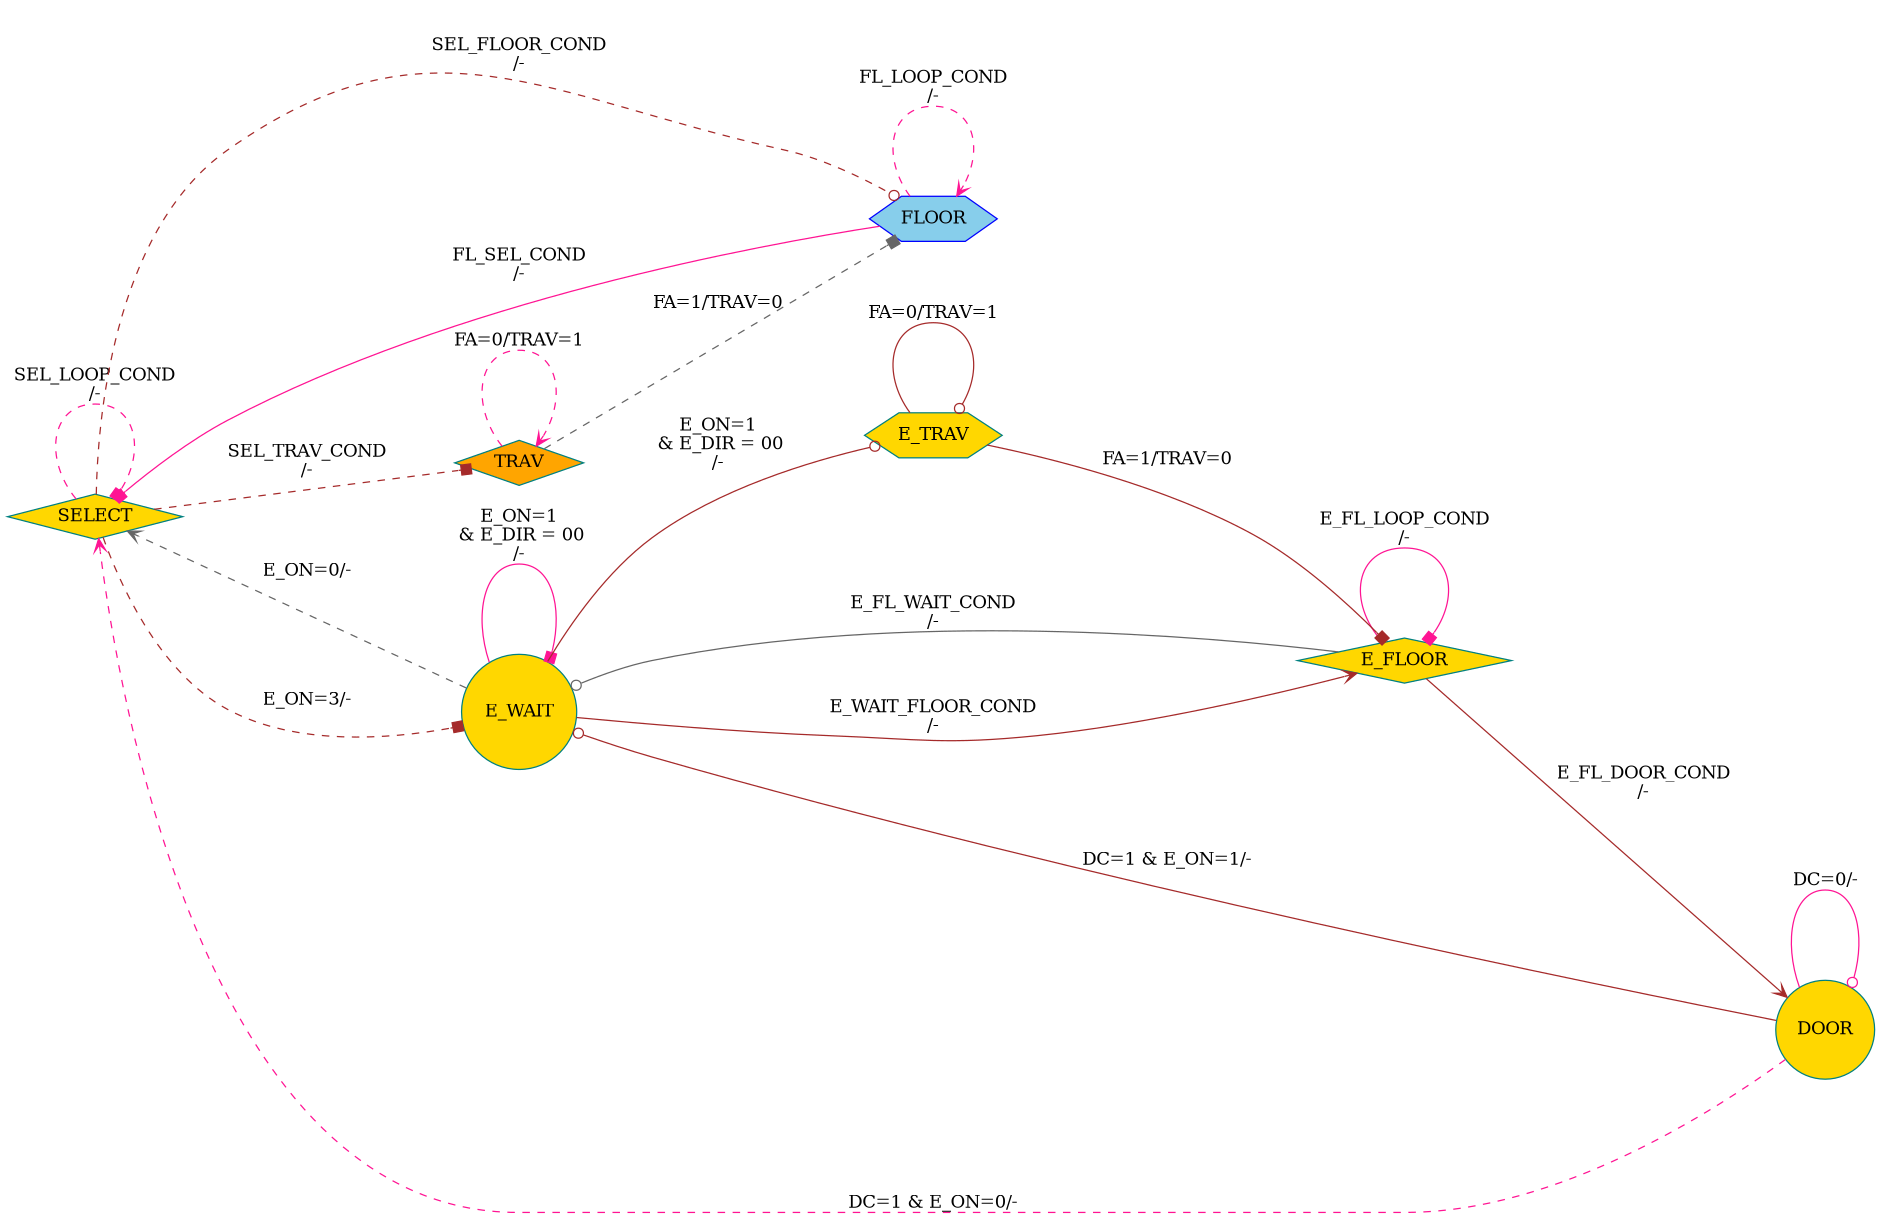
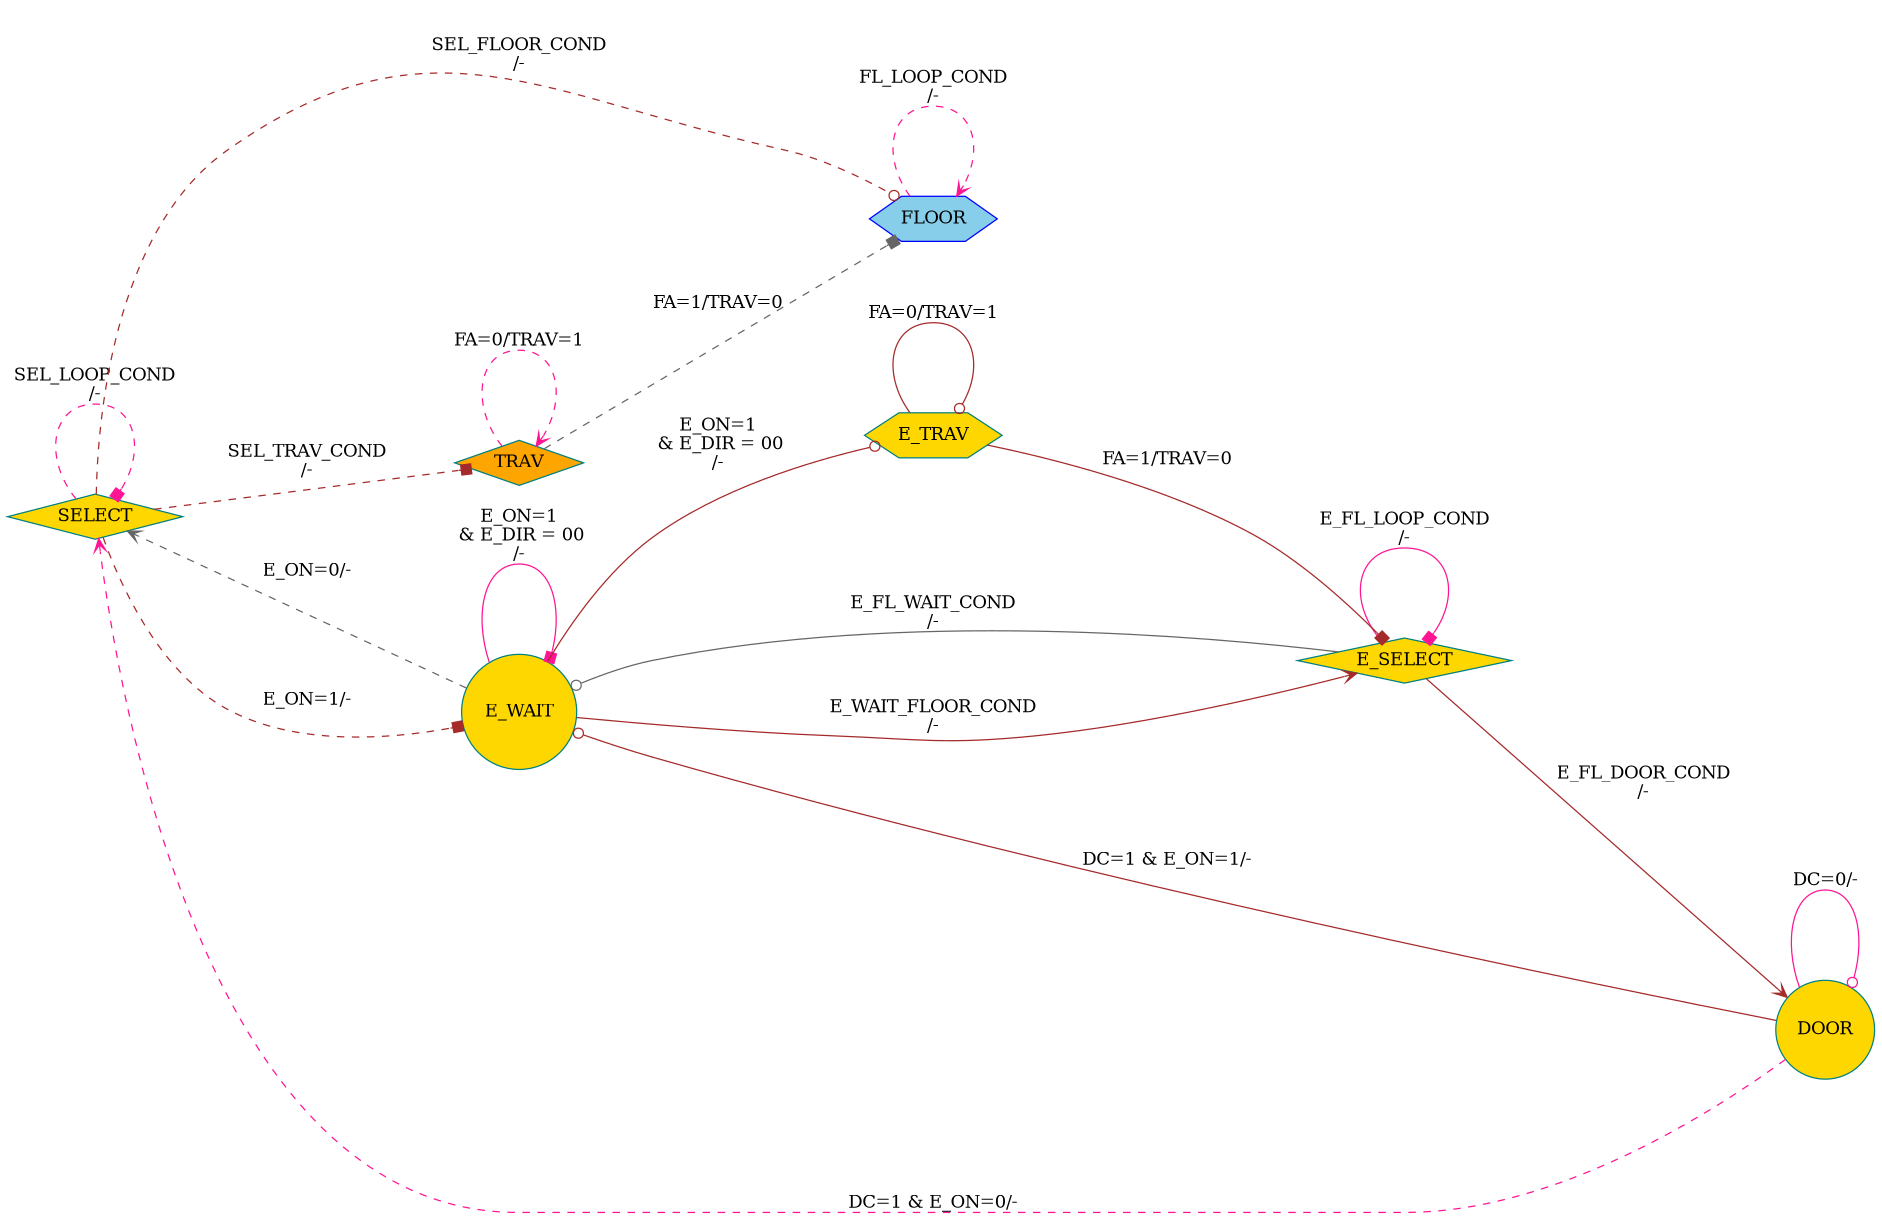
edge "FLOOR" -> "SELECT": removed, label "FL_SEL_COND /-"
node "E_FLOOR": label "E_FLOOR" -> "E_SELECT"
edge "SELECT" -> "E_WAIT": label "E_ON=3/-" -> "E_ON=1/-"
